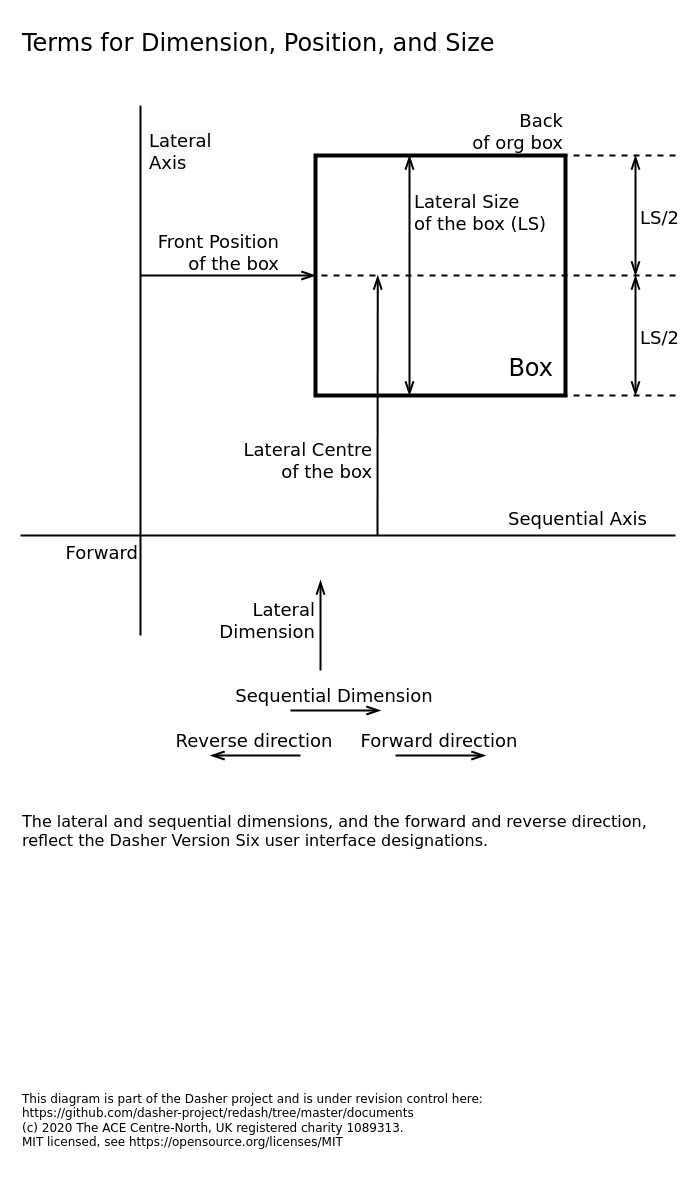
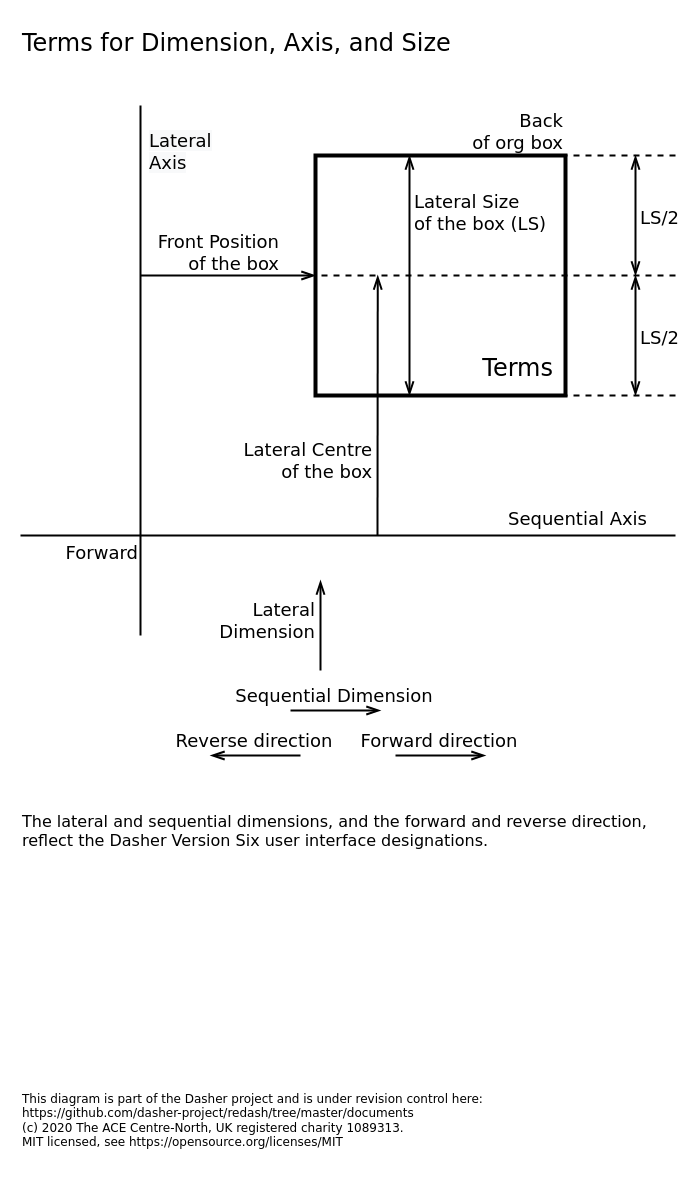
node "Terms for Dimension, Position, and Size": label "Terms for Dimension, Position, and Size" -> "Terms for Dimension, Axis, and Size"
node "Box": label "Box" -> "Terms"
